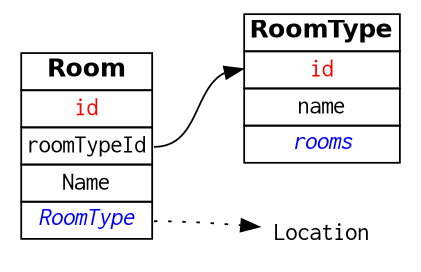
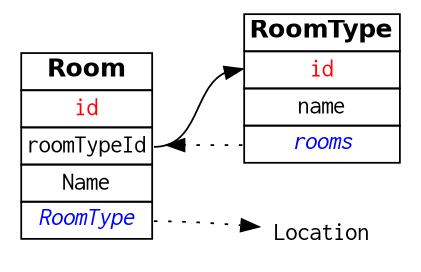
edge "RoomType" -> "Room": added
